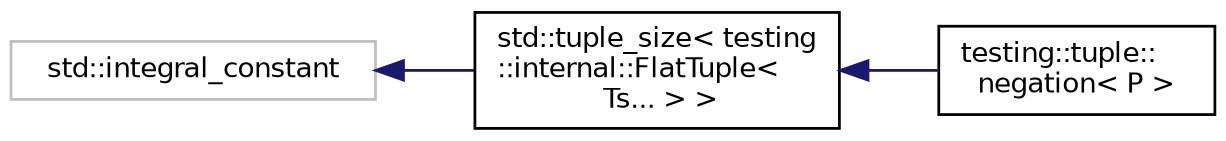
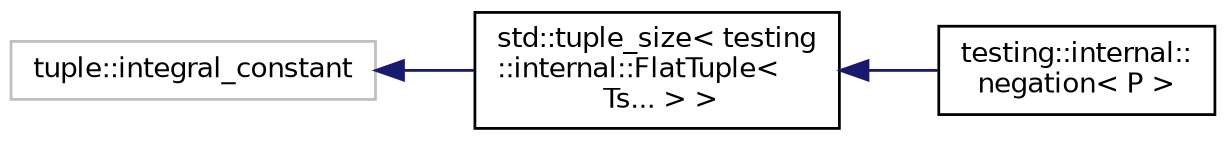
node "std::integral_constant": label "std::integral_constant" -> "tuple::integral_constant"
node "testing::tuple:: negation< P >": label "testing::tuple:: negation< P >" -> "testing::internal:: negation< P >"
